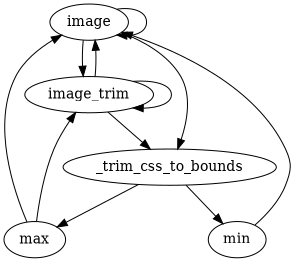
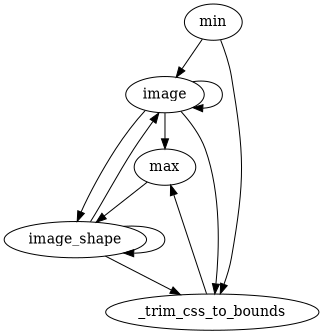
node "image_trim": label "image_trim" -> "image_shape"
edge "max" -> "image": reversed
edge "_trim_css_to_bounds" -> "min": reversed
